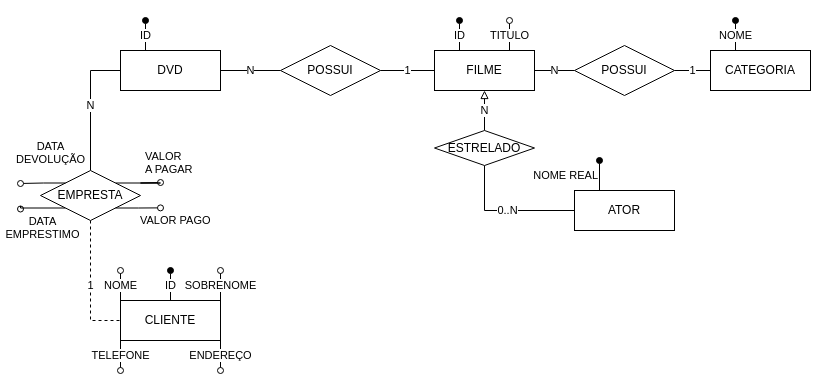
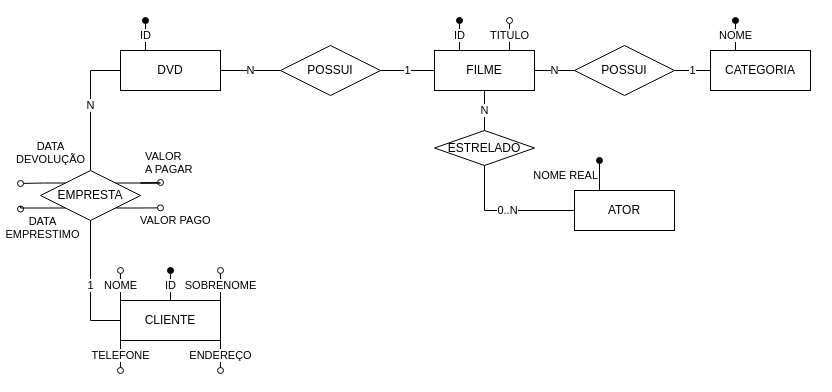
edge "ESTRELADO" -> "FILME": arrowhead block -> none
edge "EMPRESTA" -- "CLIENTE": style dashed -> solid
